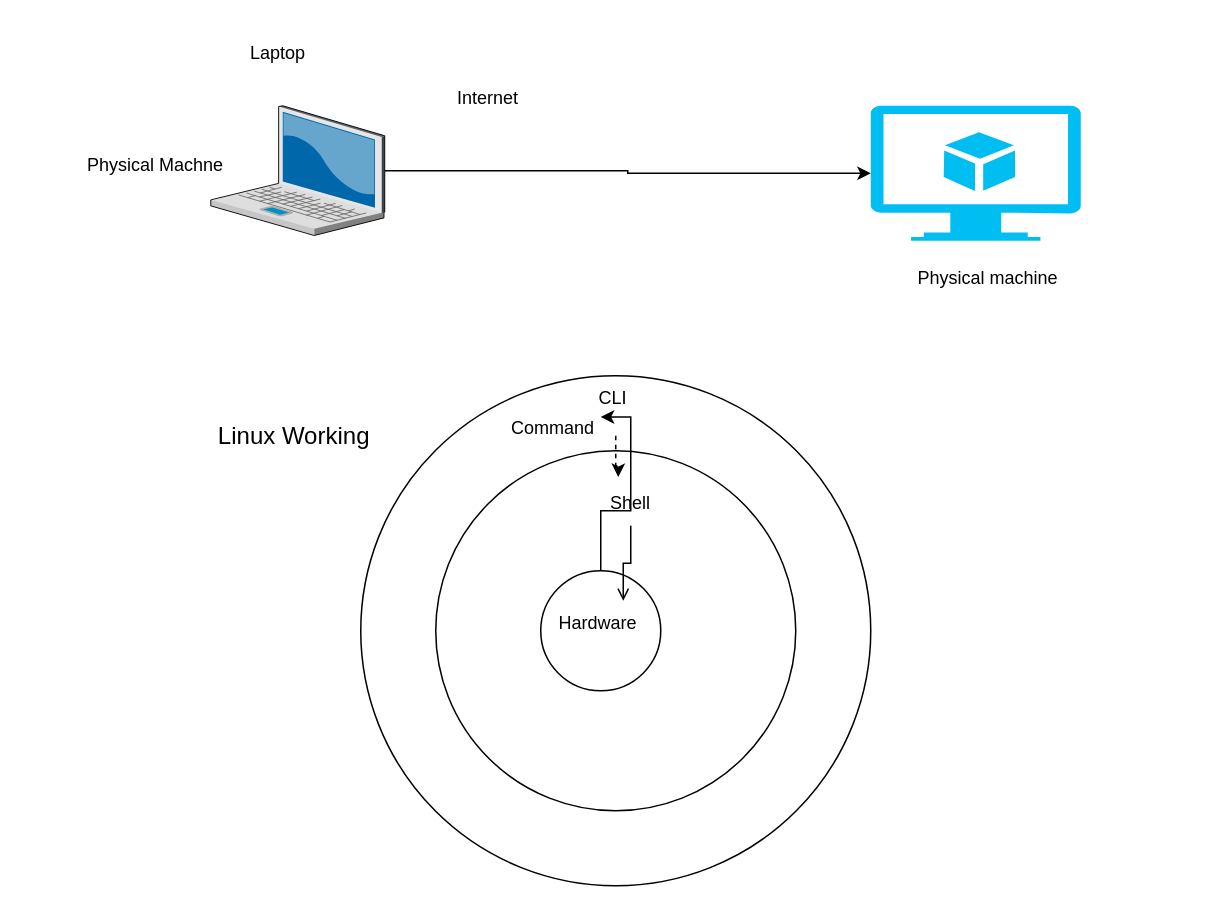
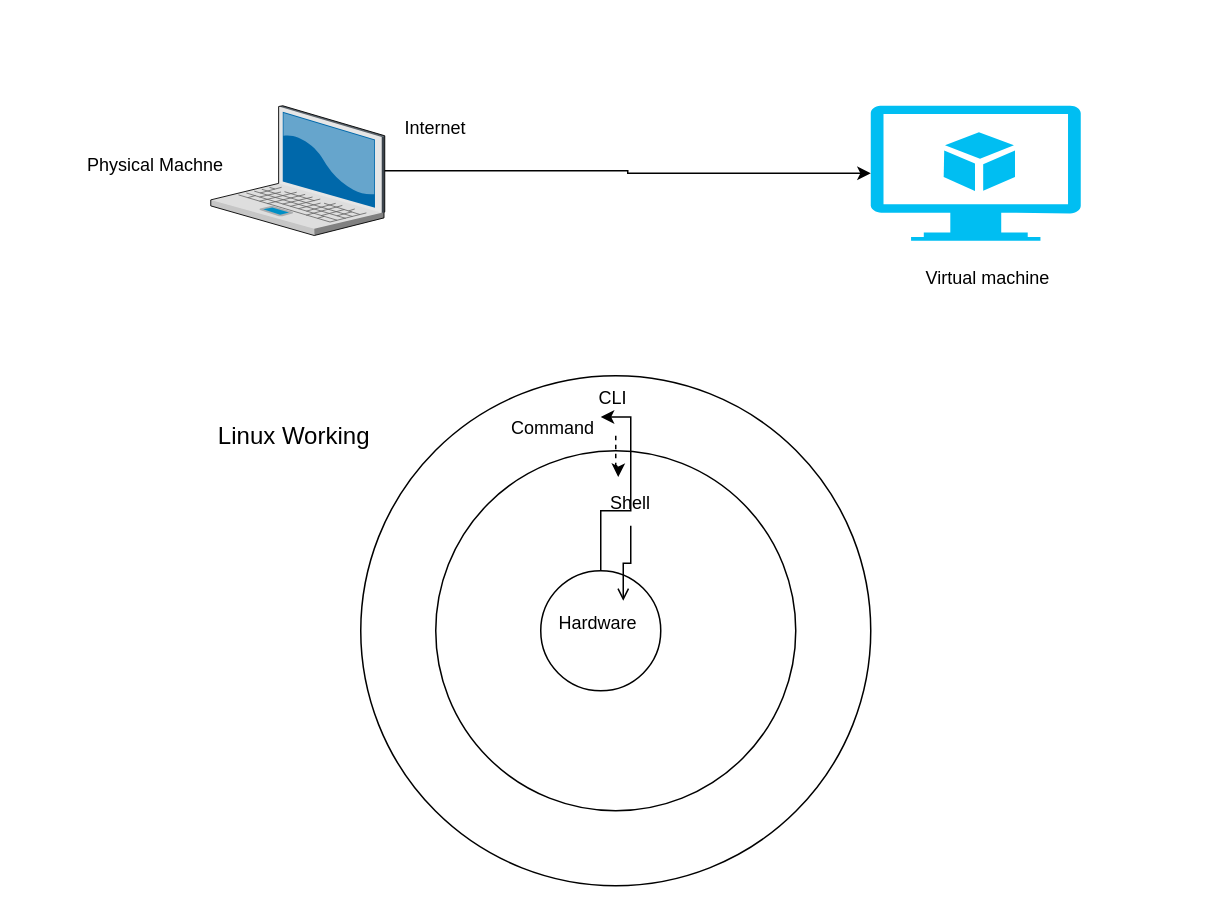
node "Laptop": removed
node "Internet": moved (488, 98) -> (436, 128)
node "Physical machine": label "Physical machine" -> "Virtual machine"
